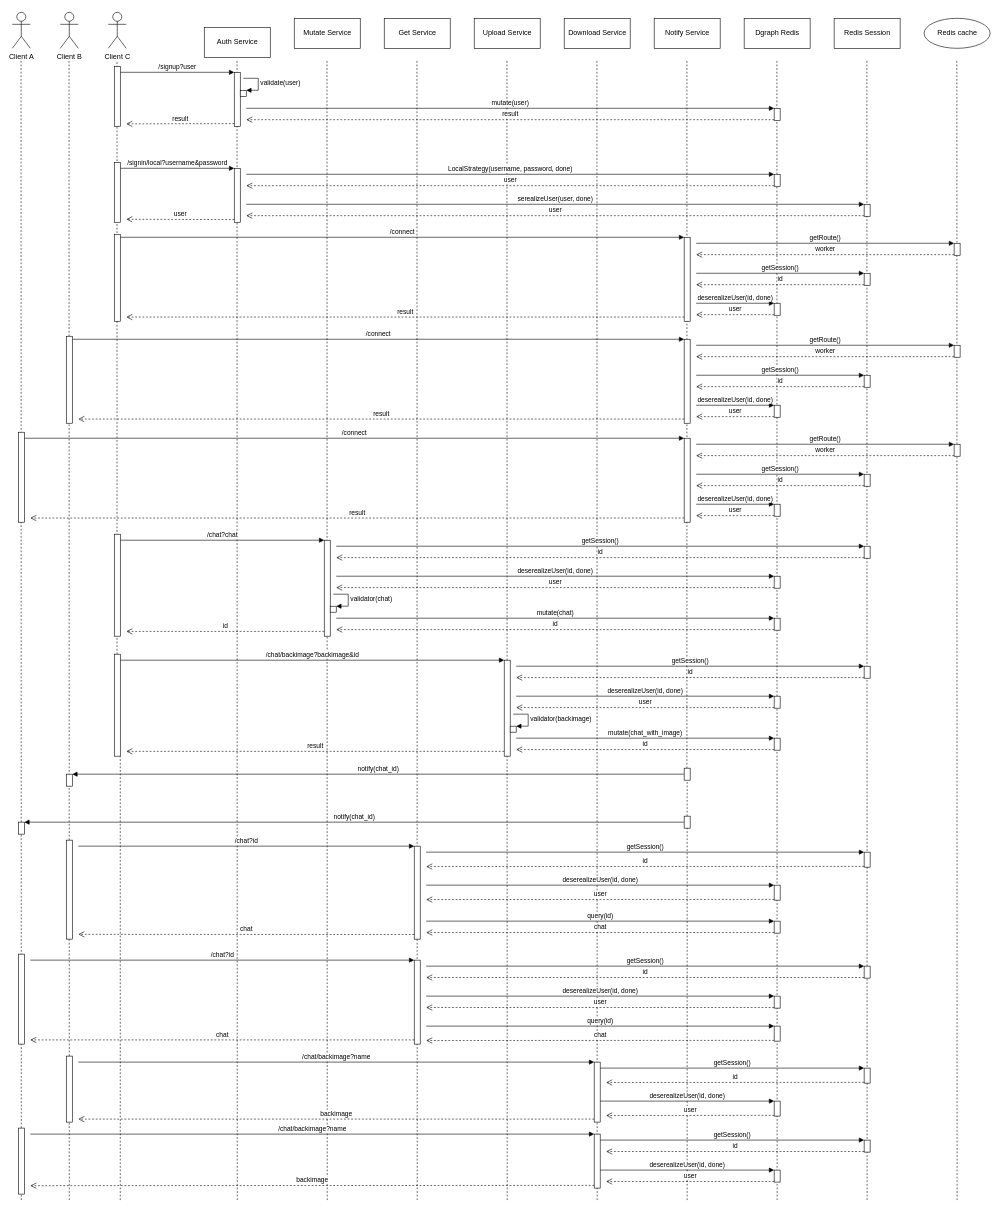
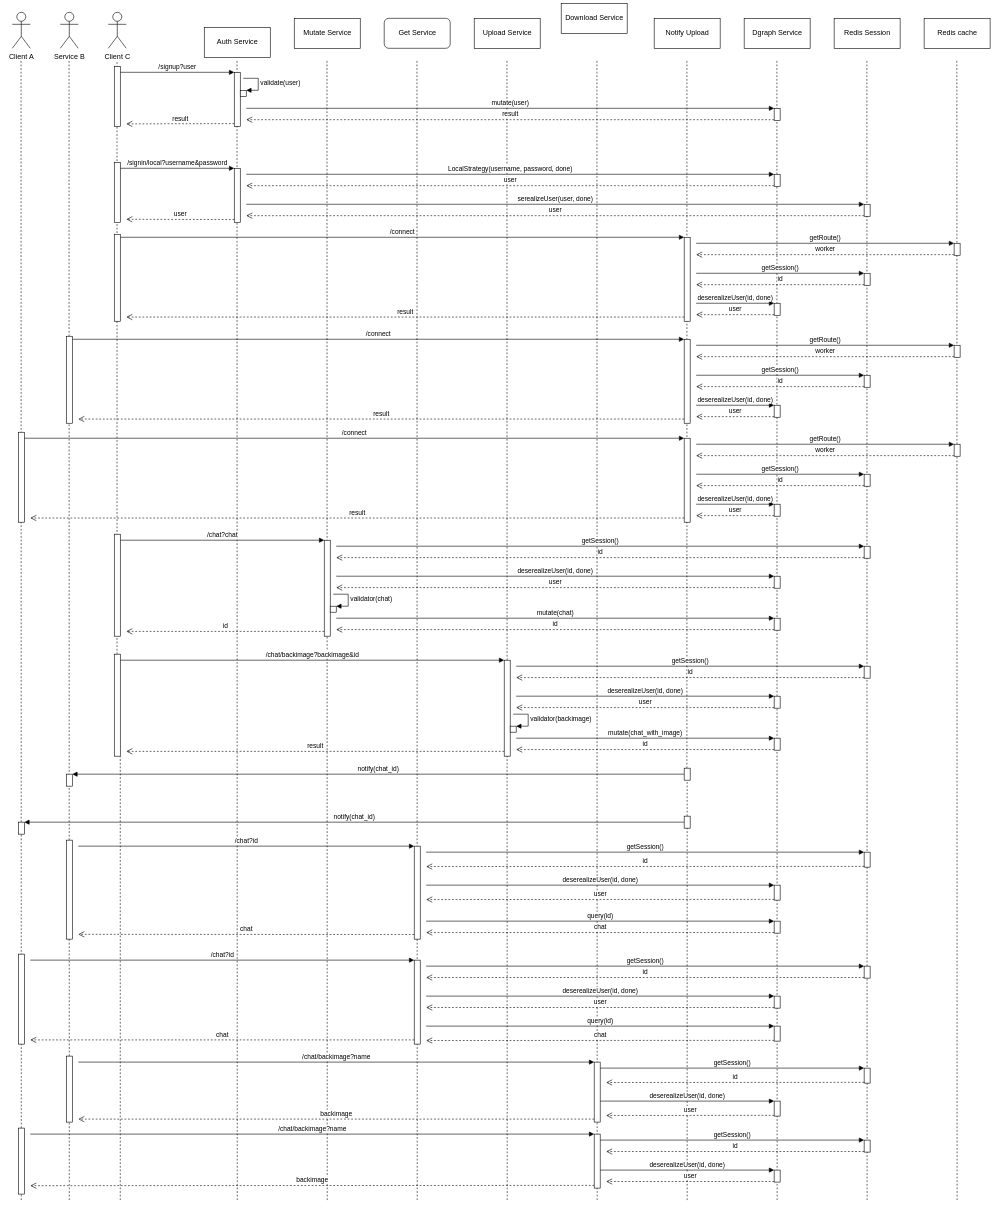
node "Get Service": shape rectangle -> rounded rectangle
node "Download Service": moved (597, 33) -> (594, 18)
node "Notify Service": label "Notify Service" -> "Notify Upload"
node "Dgraph Redis": label "Dgraph Redis" -> "Dgraph Service"
node "Redis cache": shape ellipse -> rectangle
node "Client B": label "Client B" -> "Service B"
